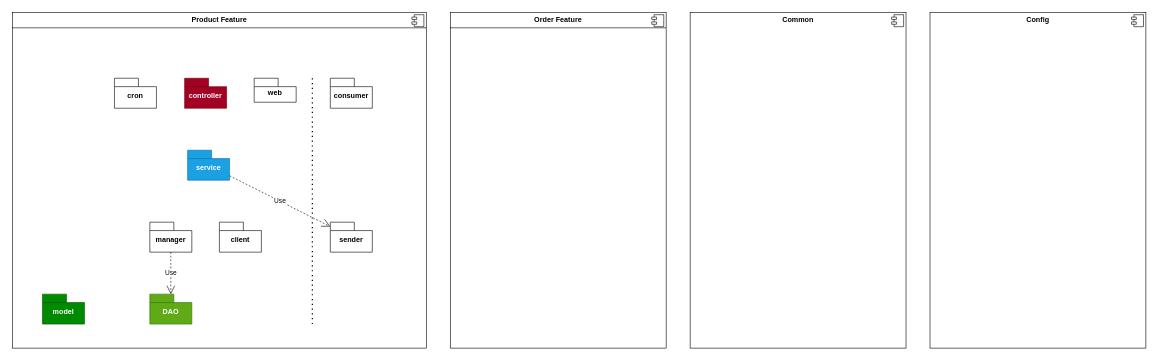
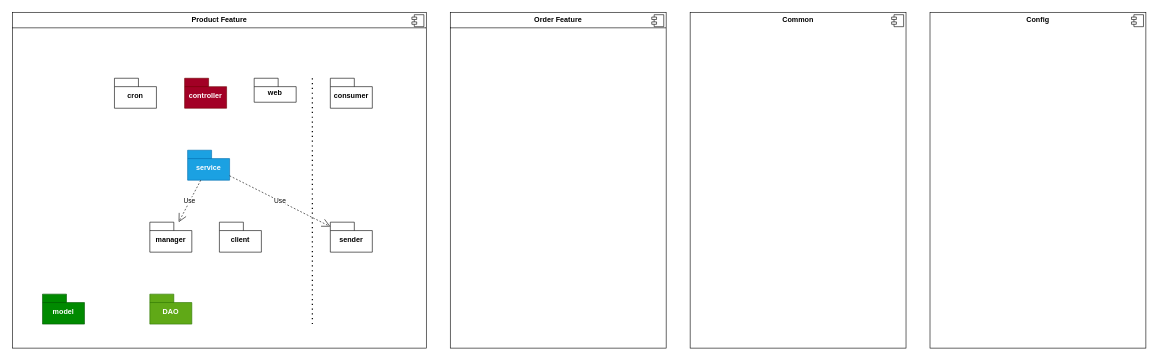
edge "service" -> "manager": added, label "Use"
edge "manager" -> "DAO": removed, label "Use"
